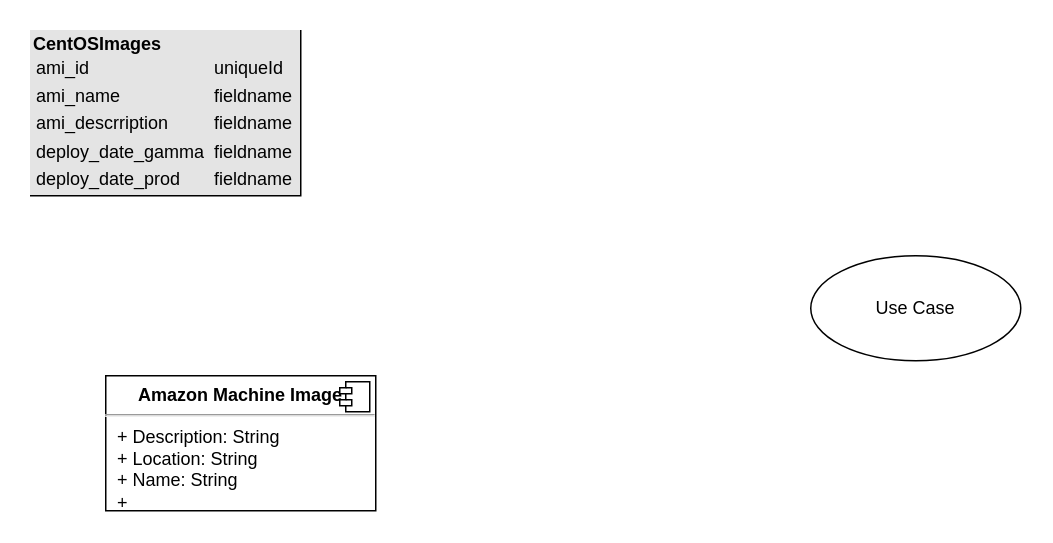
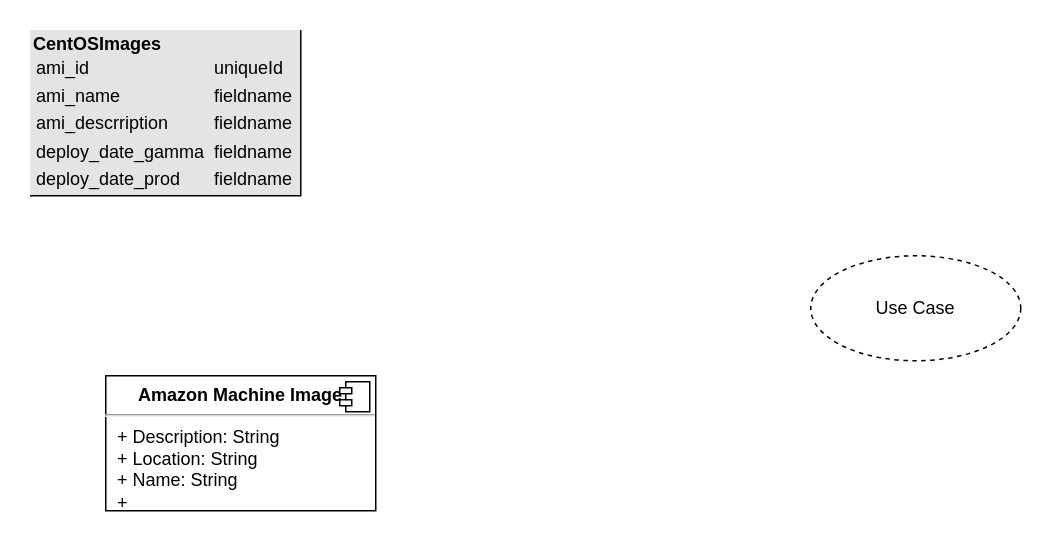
node "Use Case": style solid -> dashed
